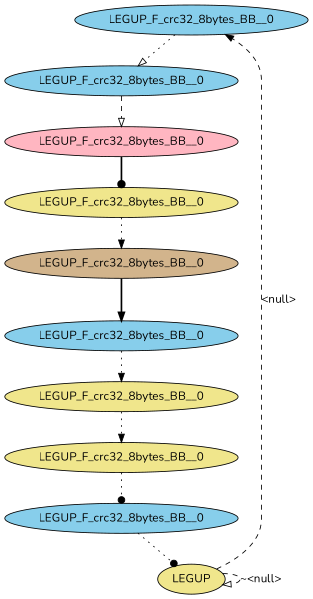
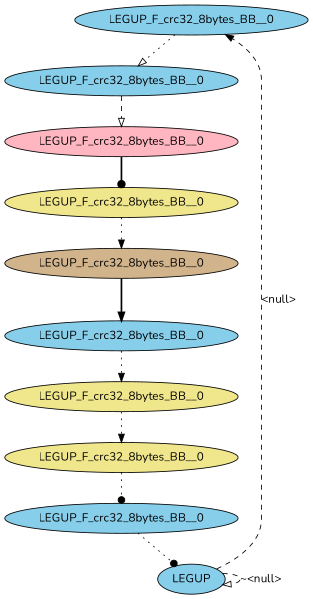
node "LEGUP": fillcolor khaki -> skyblue
